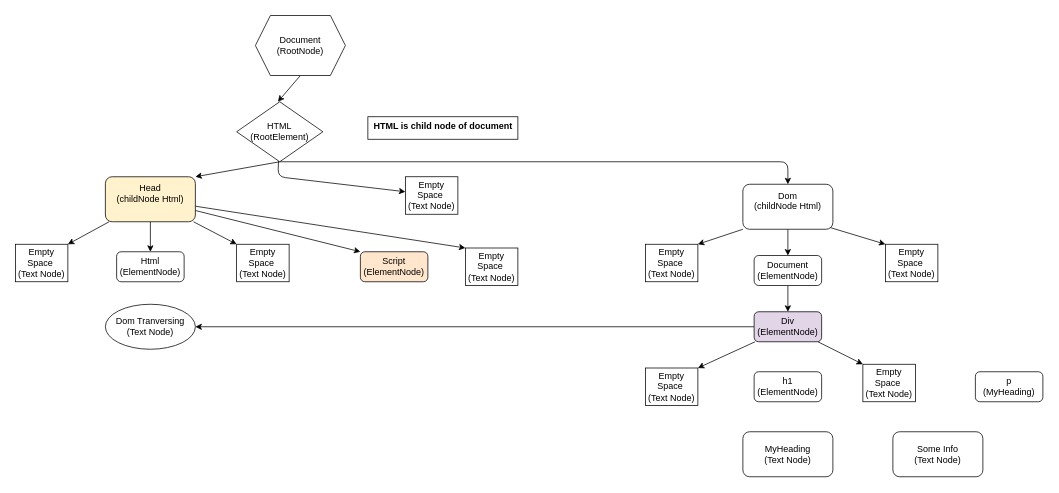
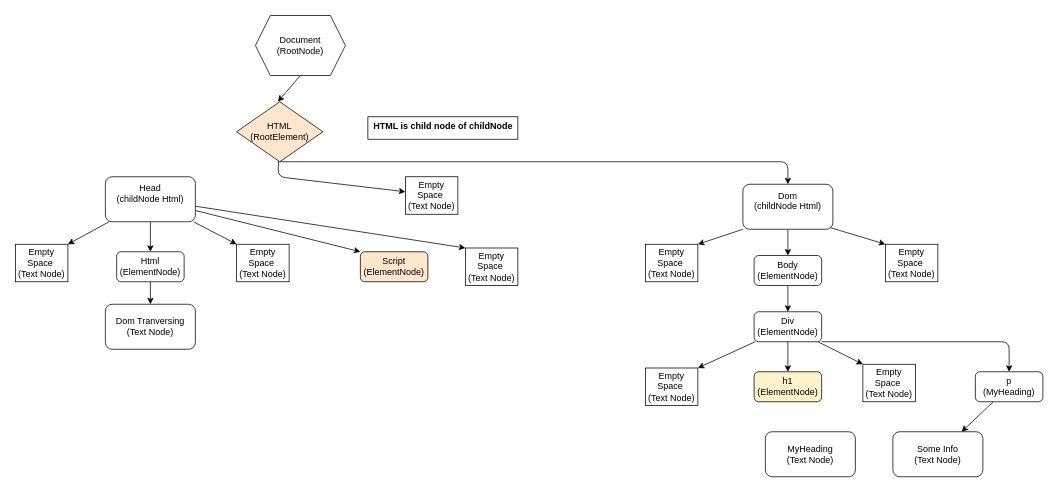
node "HTML (RootElement)": fillcolor #ffffff -> #ffe6cc
node "HTML is child node of document": label "HTML is child node of document" -> "HTML is child node of childNode"
edge "HTML (RootElement)" -> "Head (childNode Html)": removed
node "Head (childNode Html)": fillcolor #fff2cc -> #ffffff
node "Document (ElementNode)": label "Document (ElementNode)" -> "Body (ElementNode)"
edge "Html (ElementNode)" -> "Dom Tranversing (Text Node)": added
node "Dom Tranversing (Text Node)": shape ellipse -> rounded rectangle
edge "Div (ElementNode)" -> "Dom Tranversing (Text Node)": now "Div (ElementNode)" -> "h1 (ElementNode)"
node "Div (ElementNode)": fillcolor #e1d5e7 -> #ffffff
edge "Div (ElementNode)" -> "p (MyHeading)": added
node "h1 (ElementNode)": fillcolor #ffffff -> #fff2cc
edge "p (MyHeading)" -> "Some Info (Text Node)": added
node "MyHeading (Text Node)": moved (788, 454) -> (810, 454)
